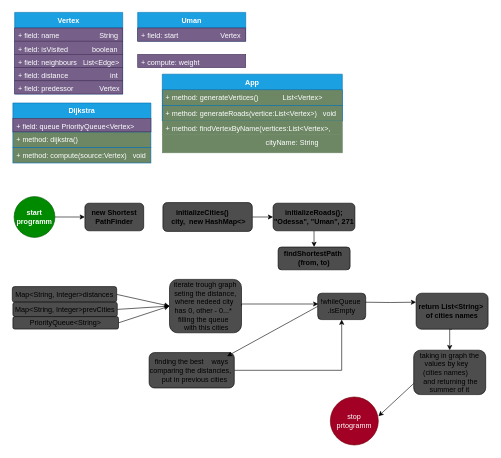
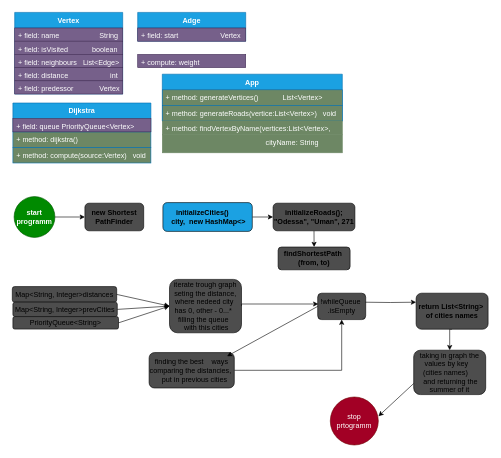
node "Uman": label "Uman" -> "Adge"
node "initializeCities() city, new HashMap<>": fillcolor #4d4d4d -> #1ba1e2
